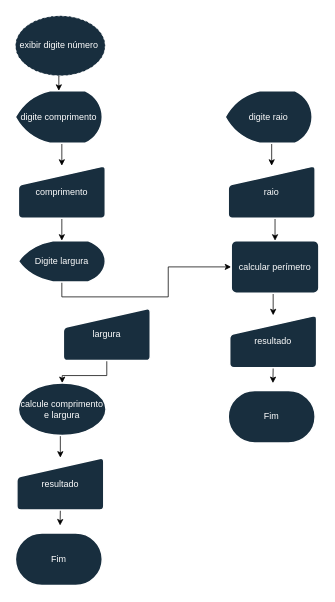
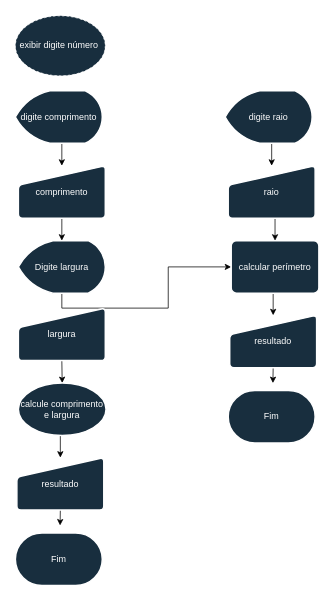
edge "exibir digite número" -> "digite comprimento": removed
node "Digite largura": size 87x41 -> 87x53
node "largura": moved (107, 334) -> (62, 334)
